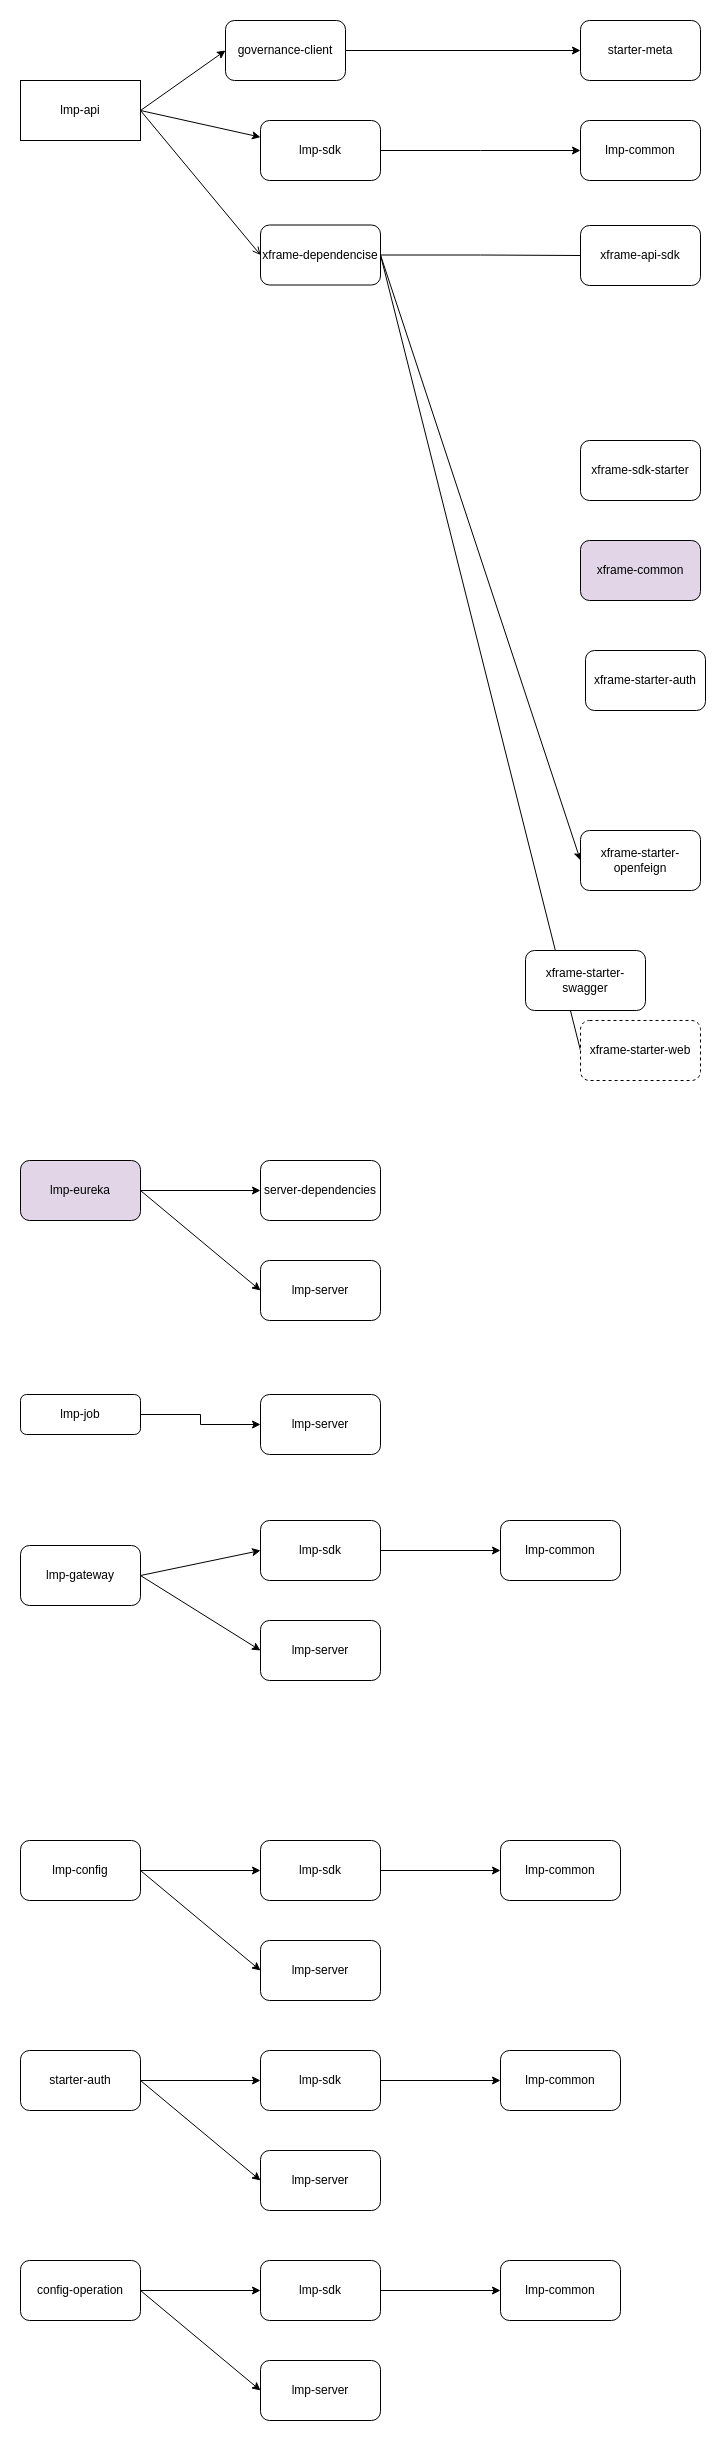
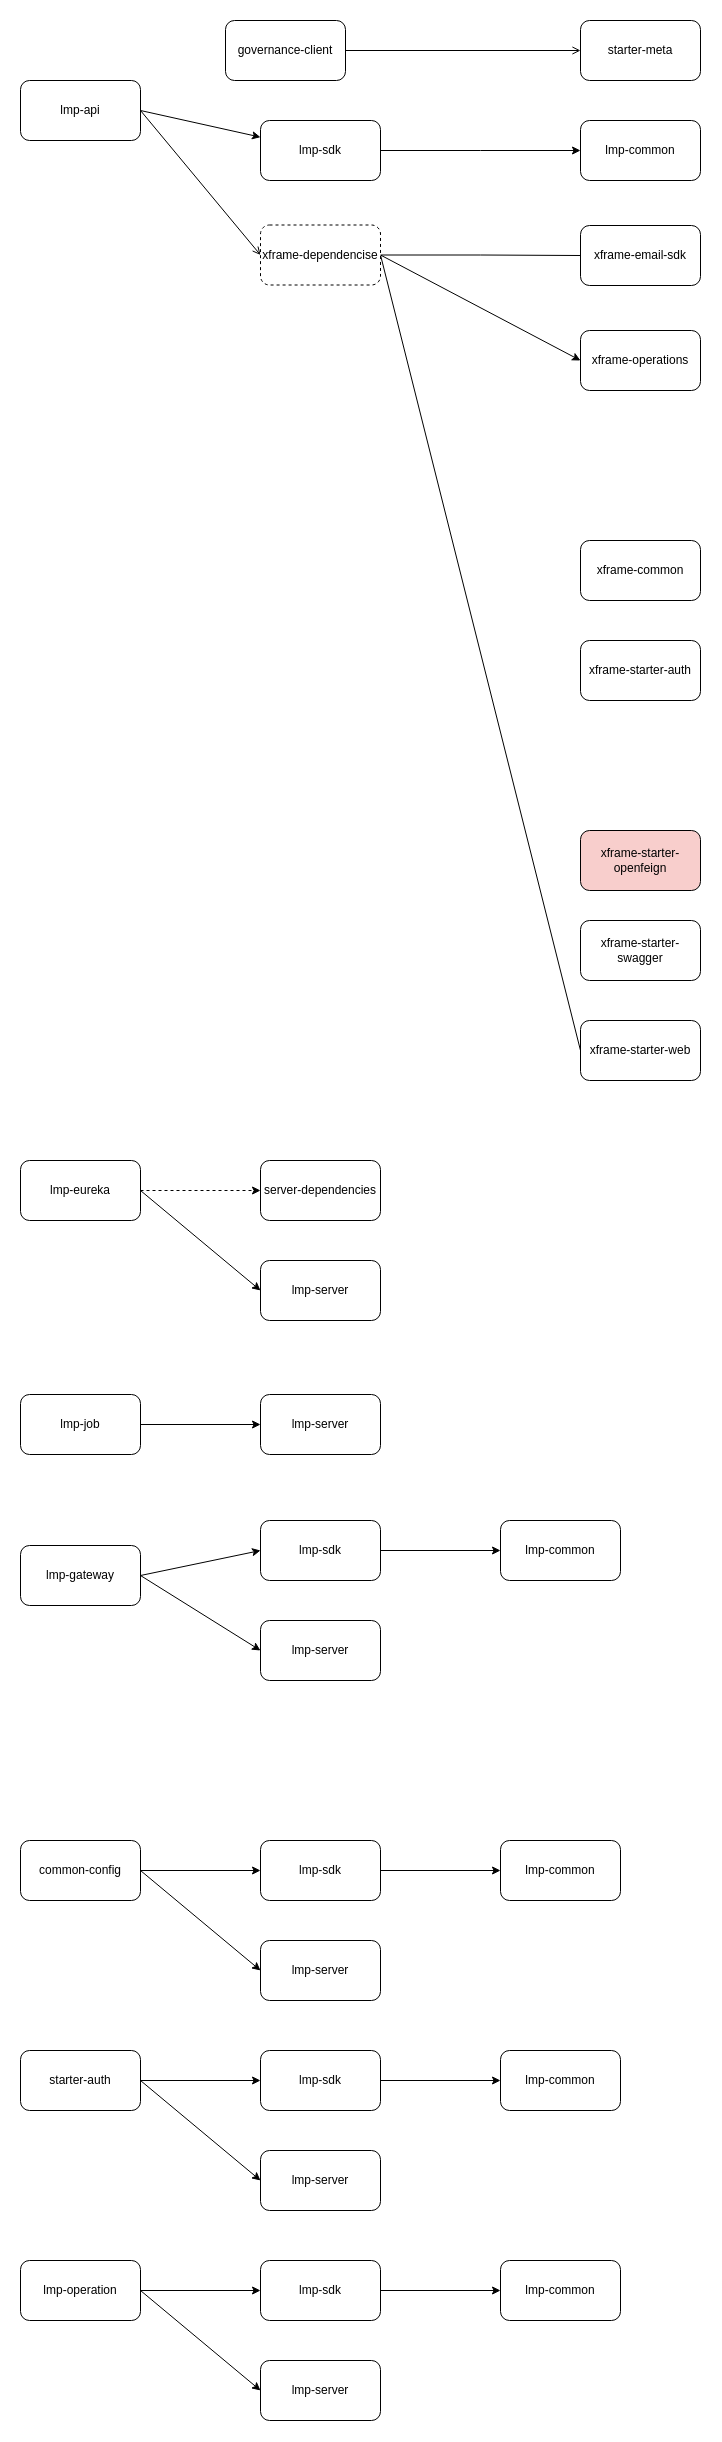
edge "governance-client" -> "starter-meta": arrowhead classic -> open
edge "lmp-api" -> "governance-client": removed
node "lmp-api": shape rectangle -> rounded rectangle
node "xframe-dependencise": style solid -> dashed
node "xframe-api-sdk": label "xframe-api-sdk" -> "xframe-email-sdk"
edge "xframe-dependencise" -> "xframe-operations": added
node "xframe-operations": added
node "xframe-sdk-starter": removed
edge "xframe-dependencise" -> "xframe-starter-openfeign": removed
node "xframe-common": fillcolor #e1d5e7 -> #ffffff
node "xframe-starter-auth": moved (646, 681) -> (641, 671)
node "xframe-starter-openfeign": fillcolor #ffffff -> #f8cecc
node "xframe-starter-swagger": moved (586, 981) -> (641, 951)
node "xframe-starter-web": style dashed -> solid
node "lmp-eureka": fillcolor #e1d5e7 -> #ffffff
edge "lmp-eureka" -> "server-dependencies": style solid -> dashed
node "lmp-job": size 120x40 -> 120x60
node "lmp-config": label "lmp-config" -> "common-config"
node "config-operation": label "config-operation" -> "lmp-operation"
